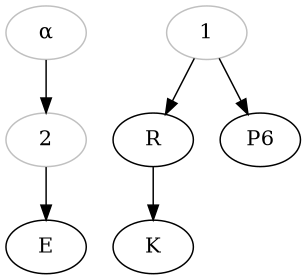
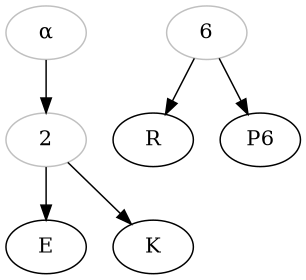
node "1": label "1" -> "6"
edge "R" -> "K": now "2" -> "K"
